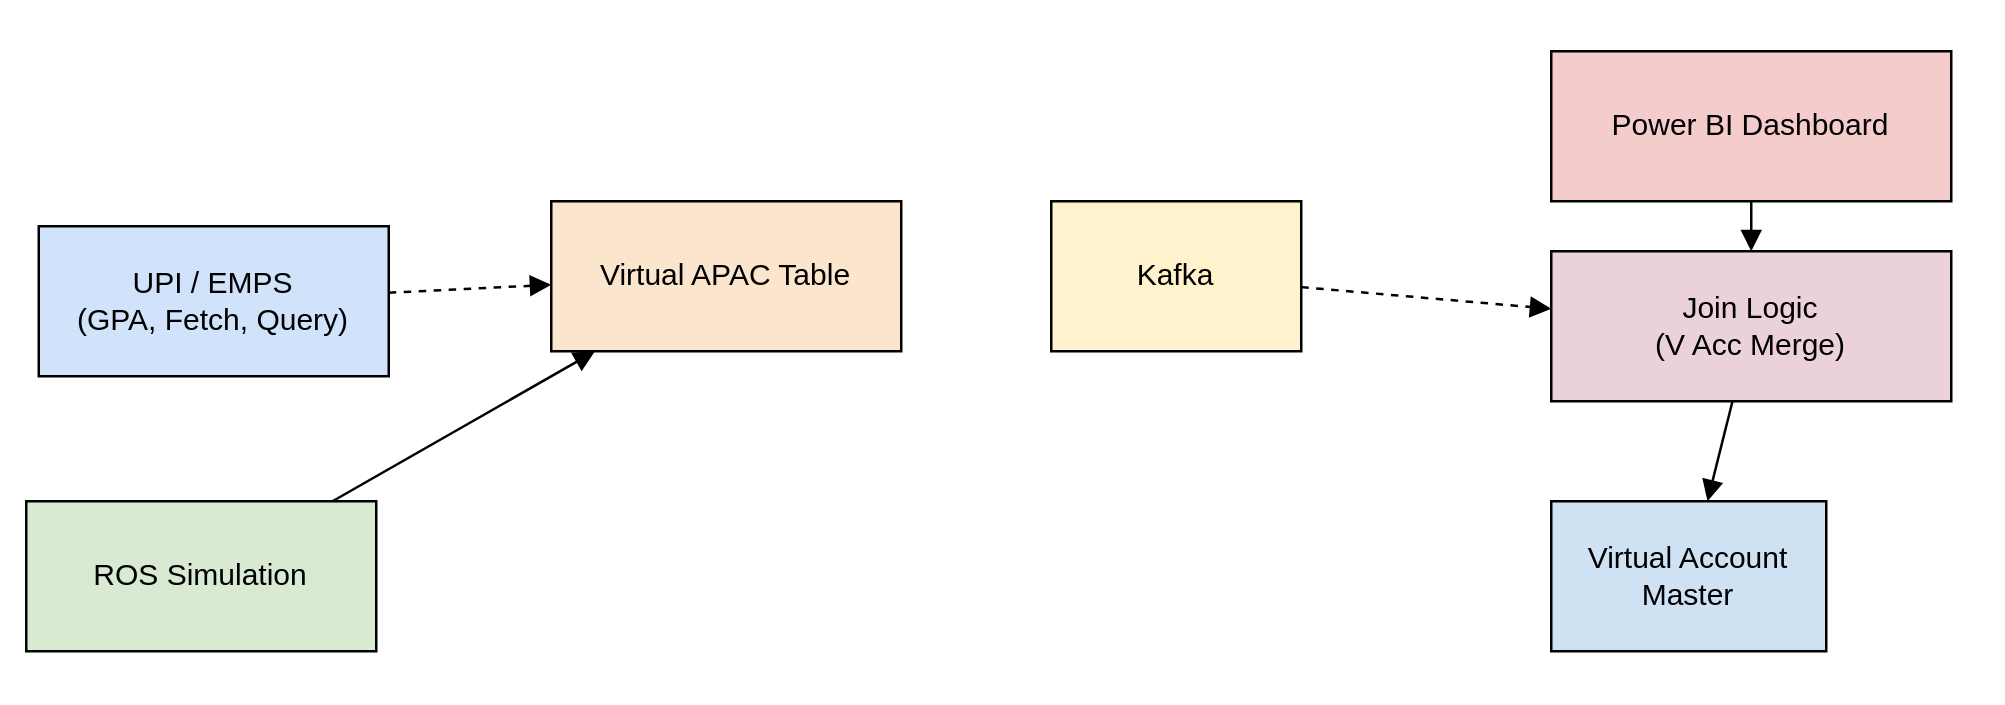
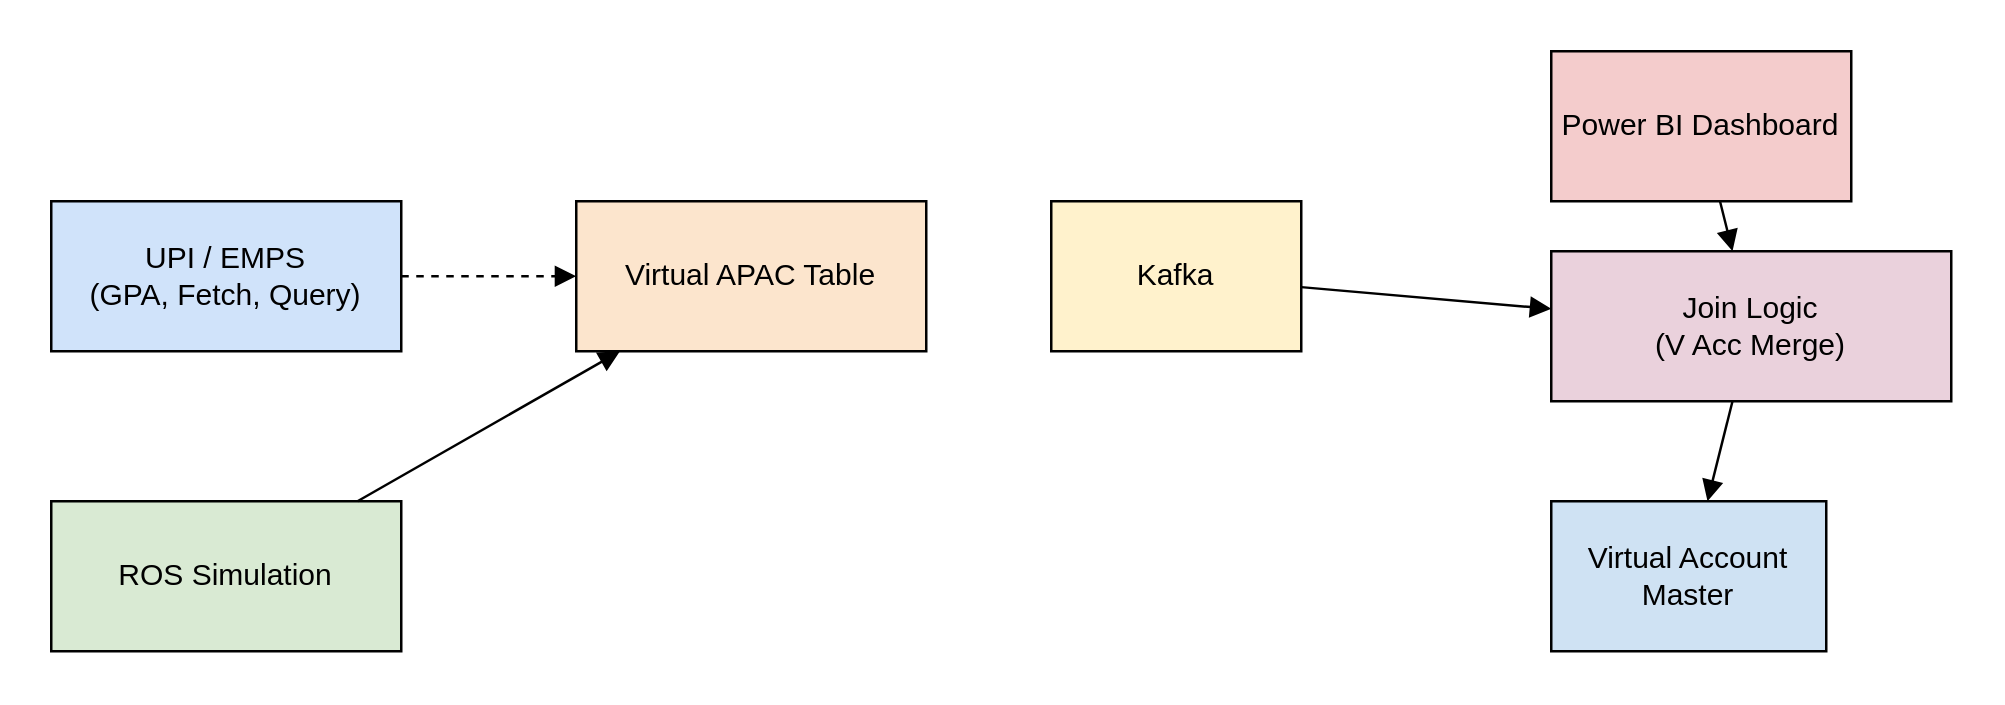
node "Power BI Dashboard": size 400x150 -> 300x150
node "Virtual APAC Table": moved (726, 276) -> (751, 276)
edge "Kafka" -> "Join Logic (V Acc Merge)": style dashed -> solid
node "UPI / EMPS (GPA, Fetch, Query)": moved (214, 301) -> (226, 276)
node "ROS Simulation": moved (201, 576) -> (226, 576)
